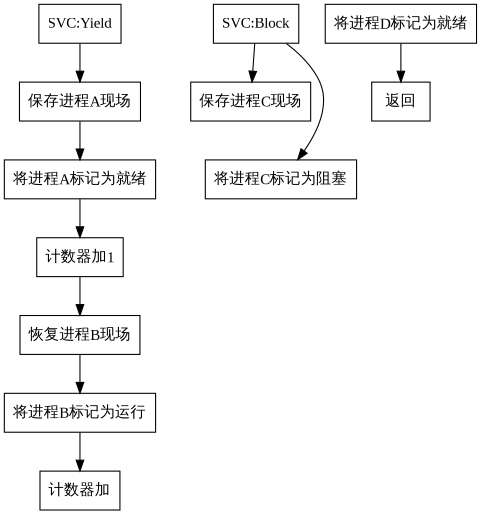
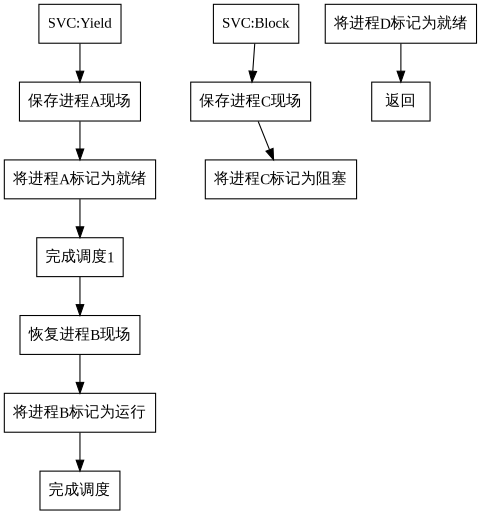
edge "SVC:Block" -> "将进程C标记为阻塞": now "保存进程C现场" -> "将进程C标记为阻塞"
node "计数器加1": label "计数器加1" -> "完成调度1"
node "计数器加": label "计数器加" -> "完成调度"
